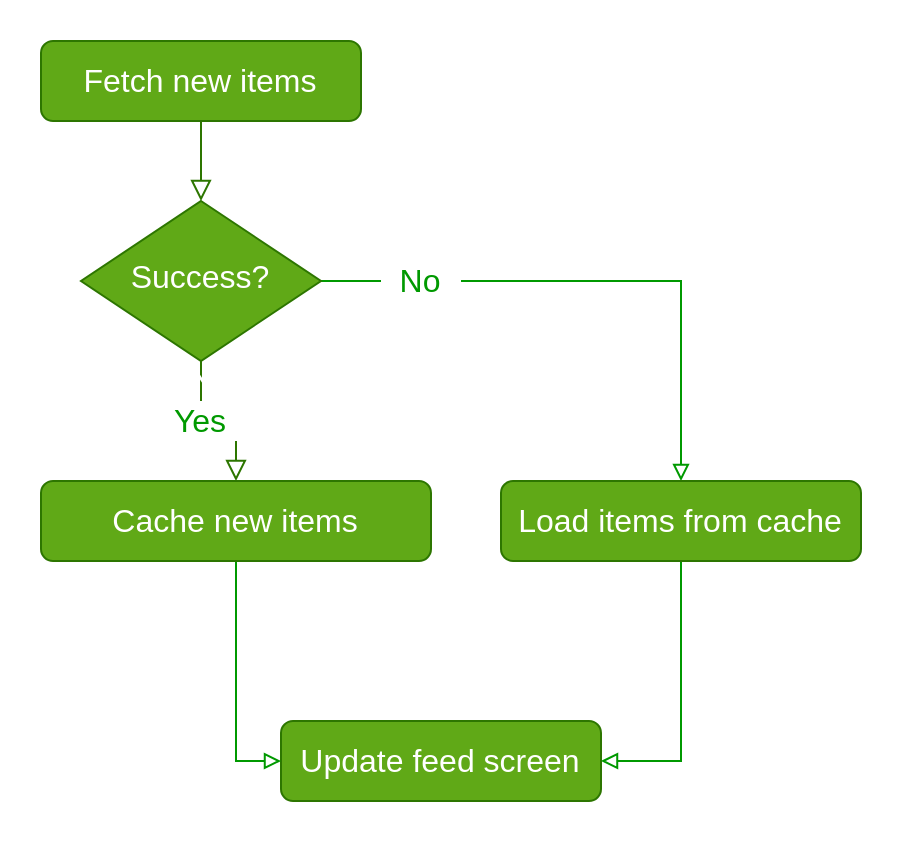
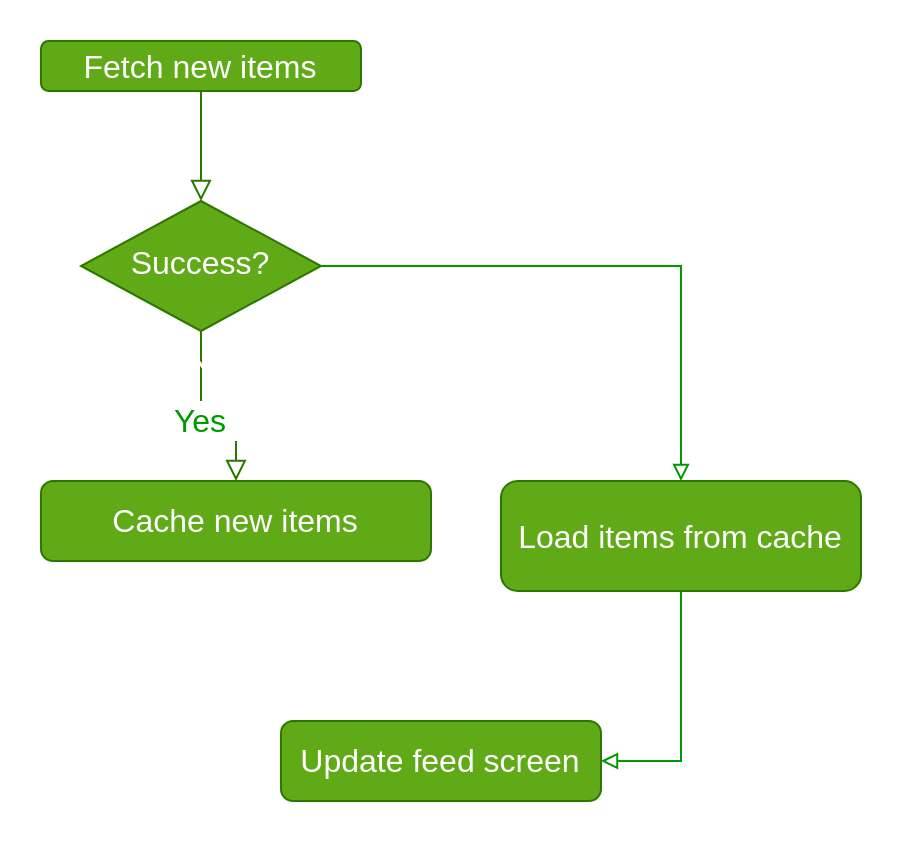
node "Fetch new items": size 320x80 -> 320x50
node "Success?": size 240x160 -> 240x130
node "No": removed
node "Load items from cache": size 360x80 -> 360x110
edge "Cache new items" -> "Update feed screen": removed
